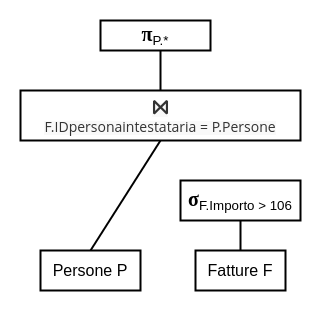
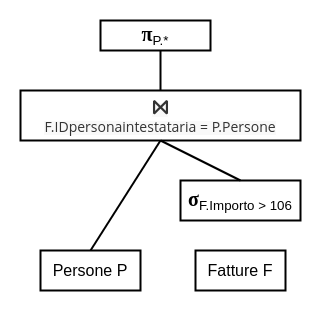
edge "⨝ F.IDpersonaintestataria = P.Persone" -- "σF.Importo > 106": added
edge "σF.Importo > 106" -- "Fatture F": removed
